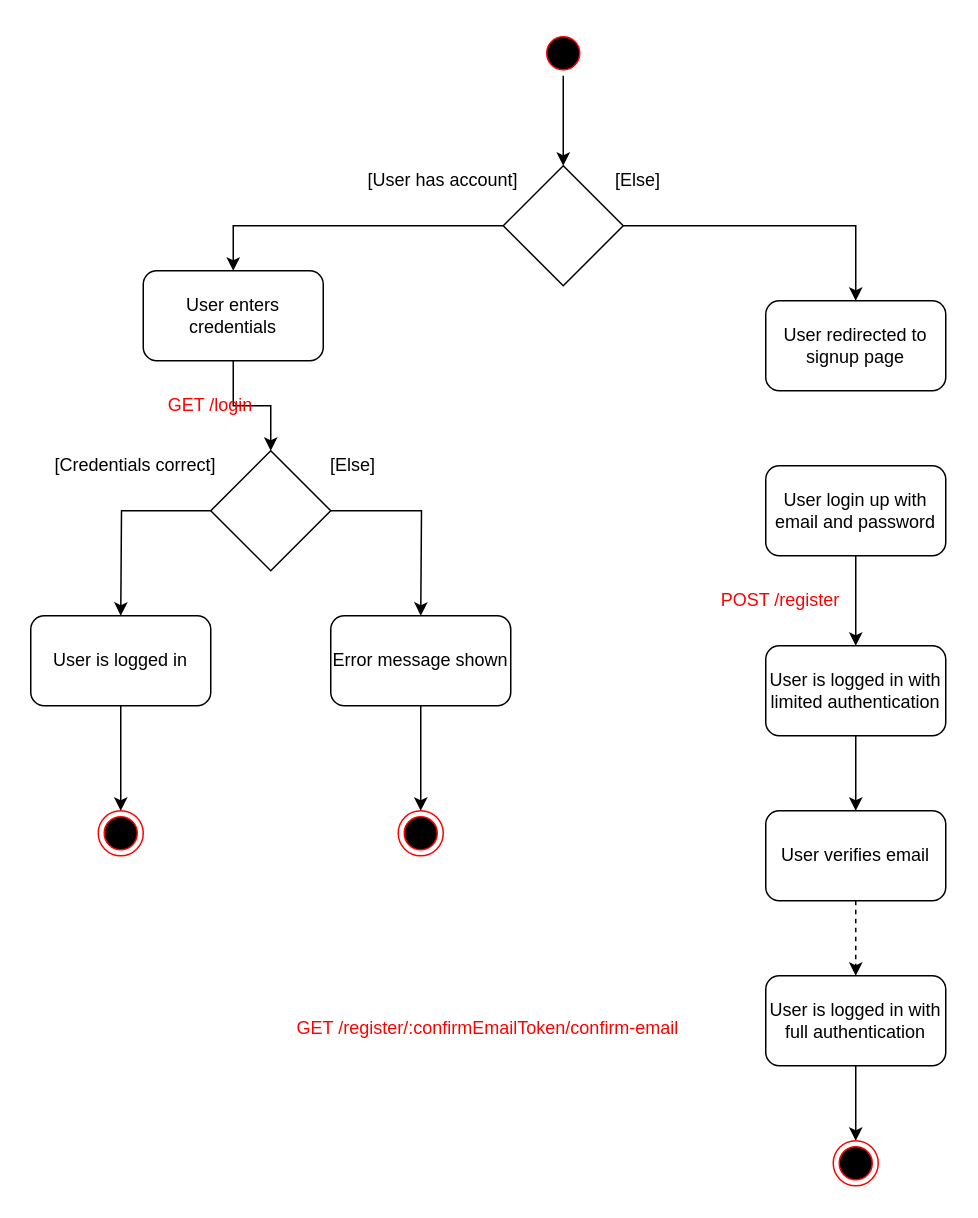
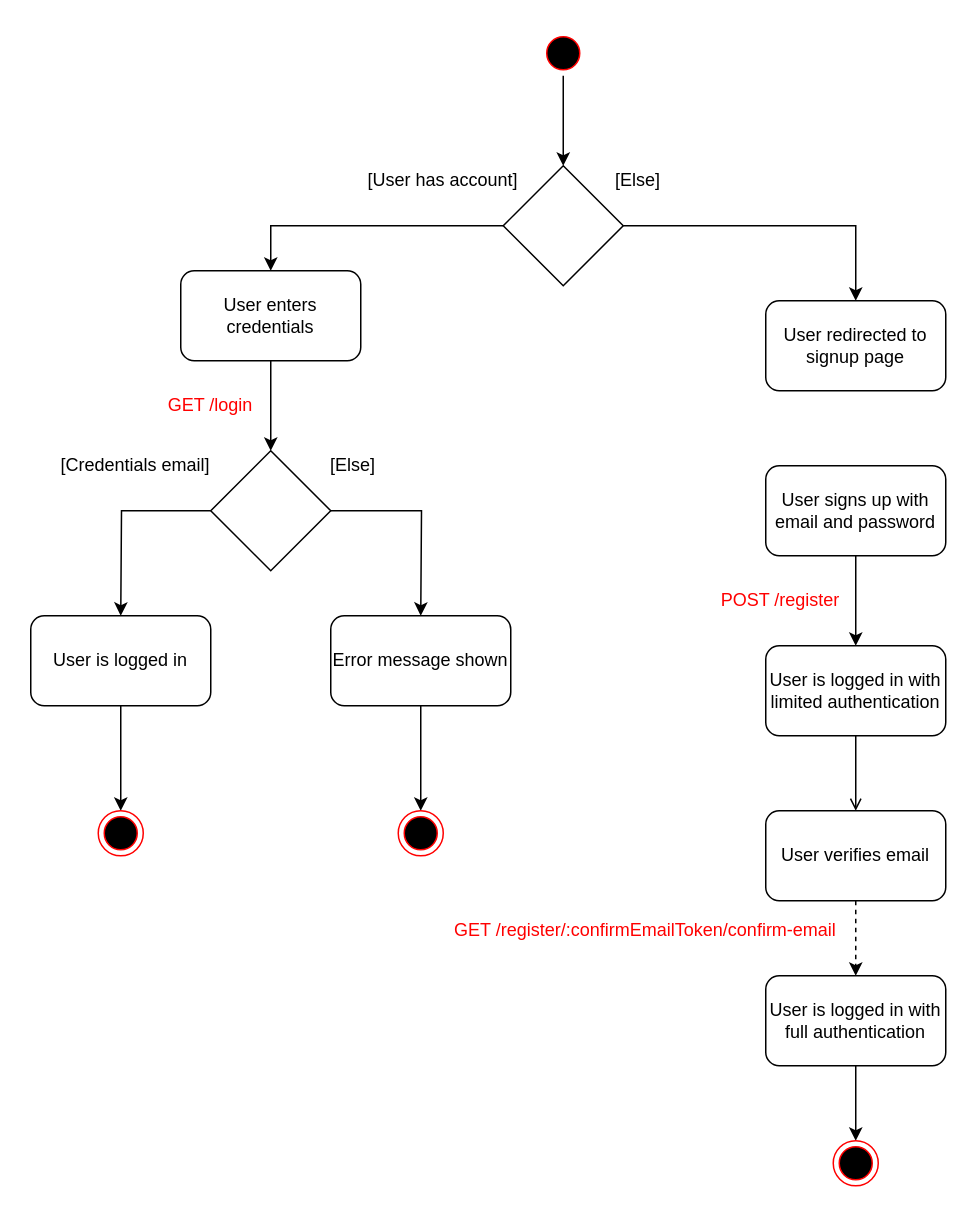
node "User enters credentials": moved (233, 316) -> (271, 316)
node "[Credentials correct]": label "[Credentials correct]" -> "[Credentials email]"
node "User login up with email and password": label "User login up with email and password" -> "User signs up with email and password"
edge "User is logged in with limited authentication" -> "User verifies email": arrowhead classic -> open
node "GET /register/:confirmEmailToken/confirm-email": moved (488, 1028) -> (646, 931)
